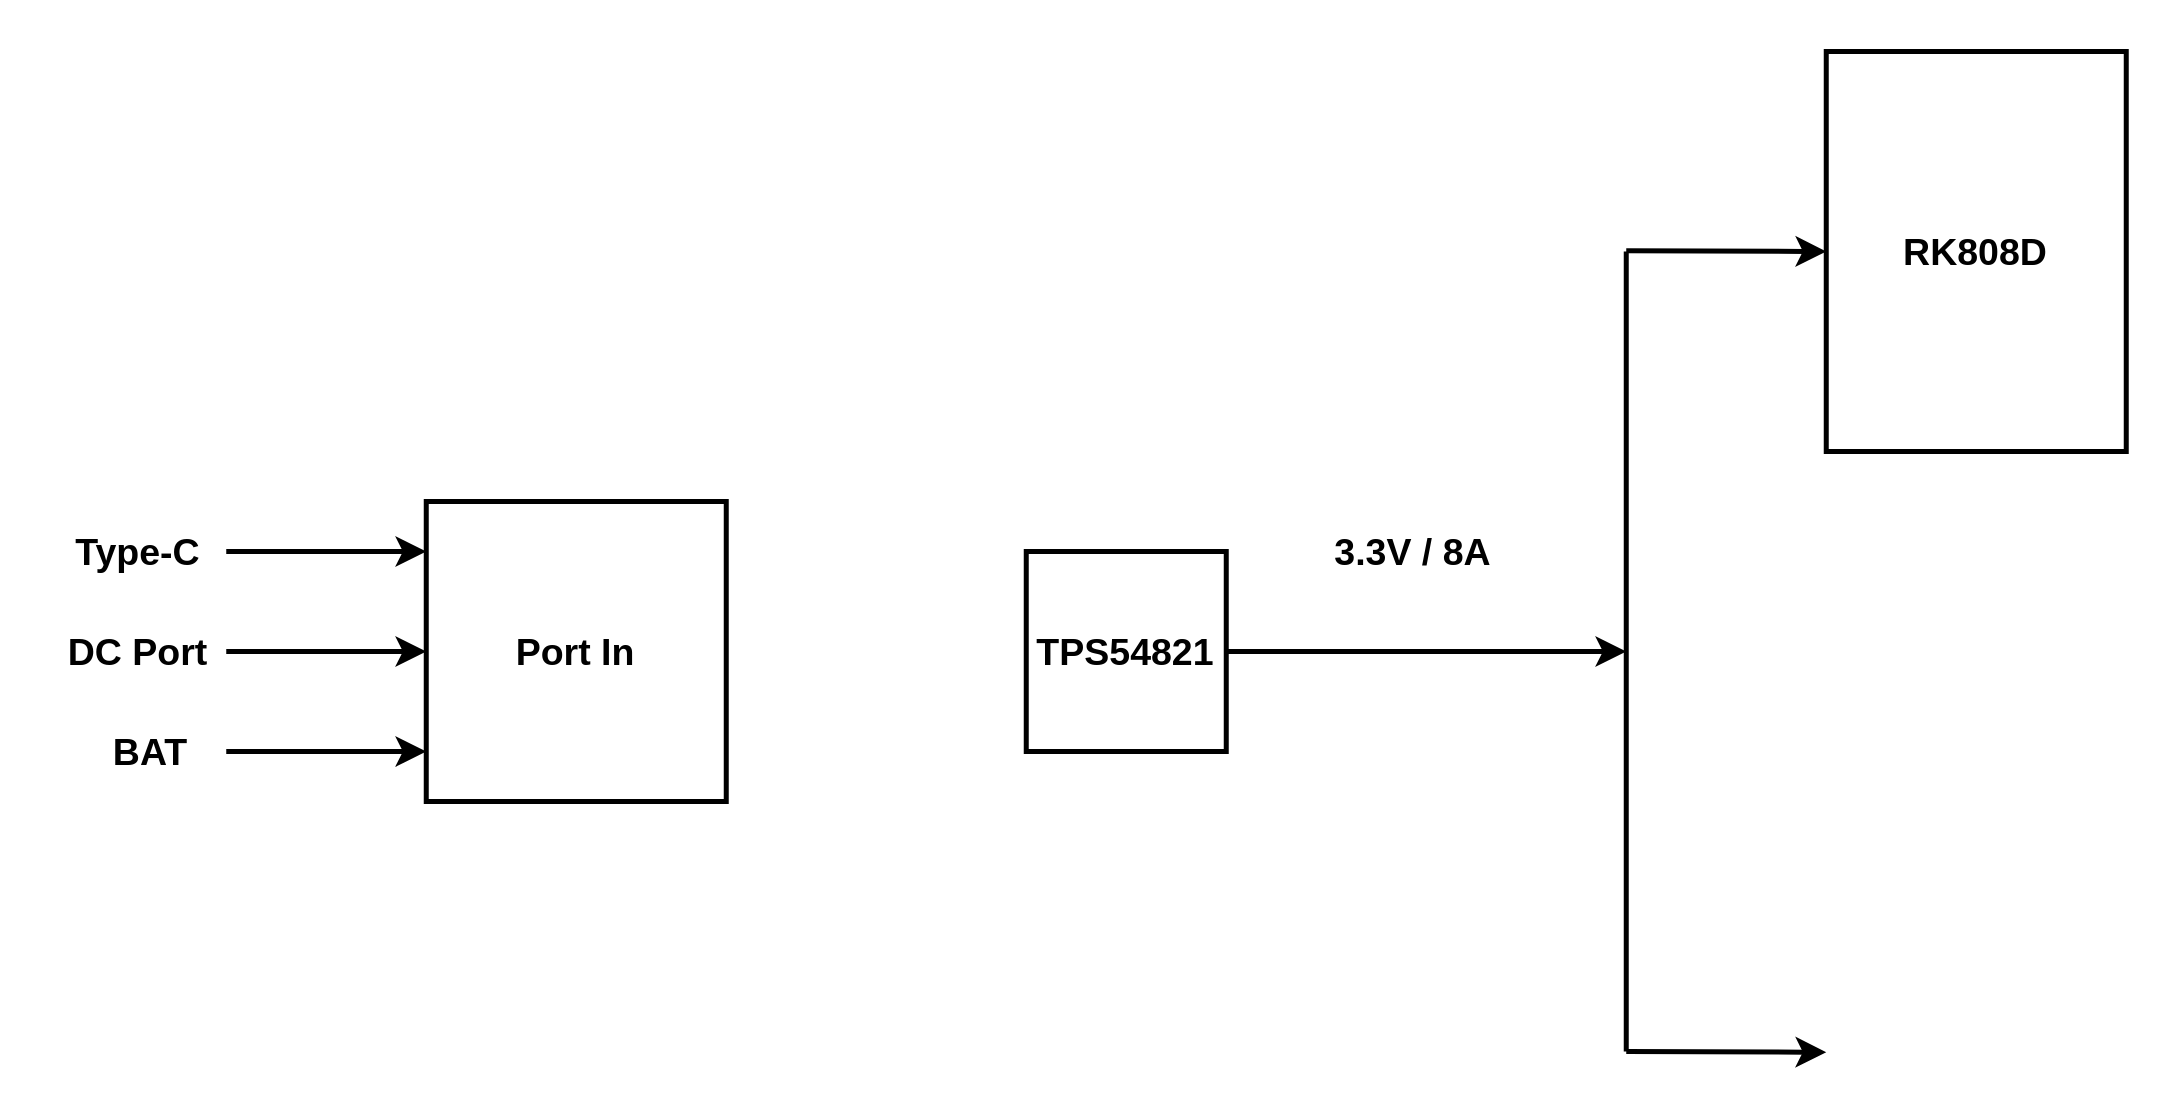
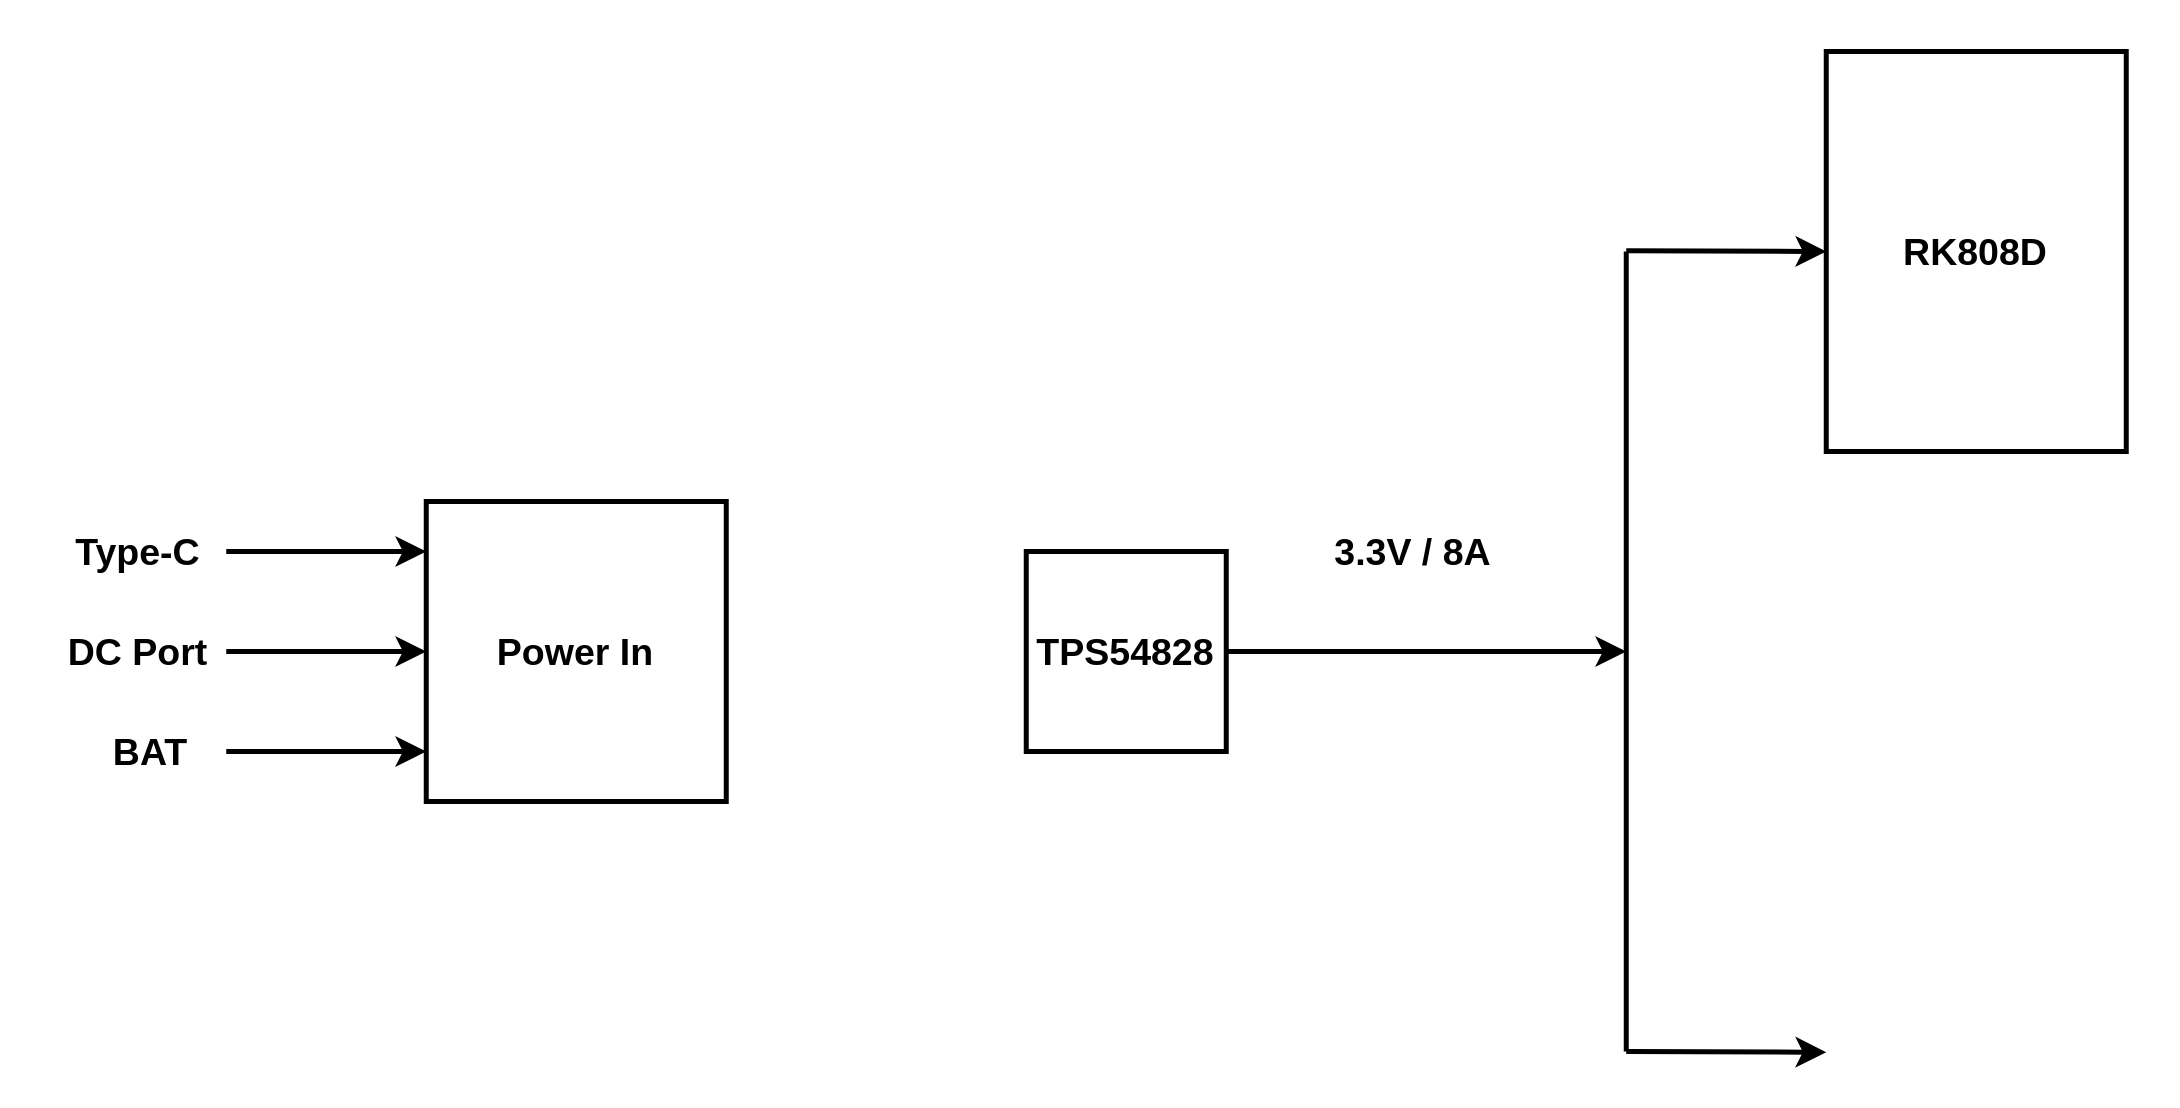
node "Port In": label "Port In" -> "Power In"
node "TPS54821": label "TPS54821" -> "TPS54828"
